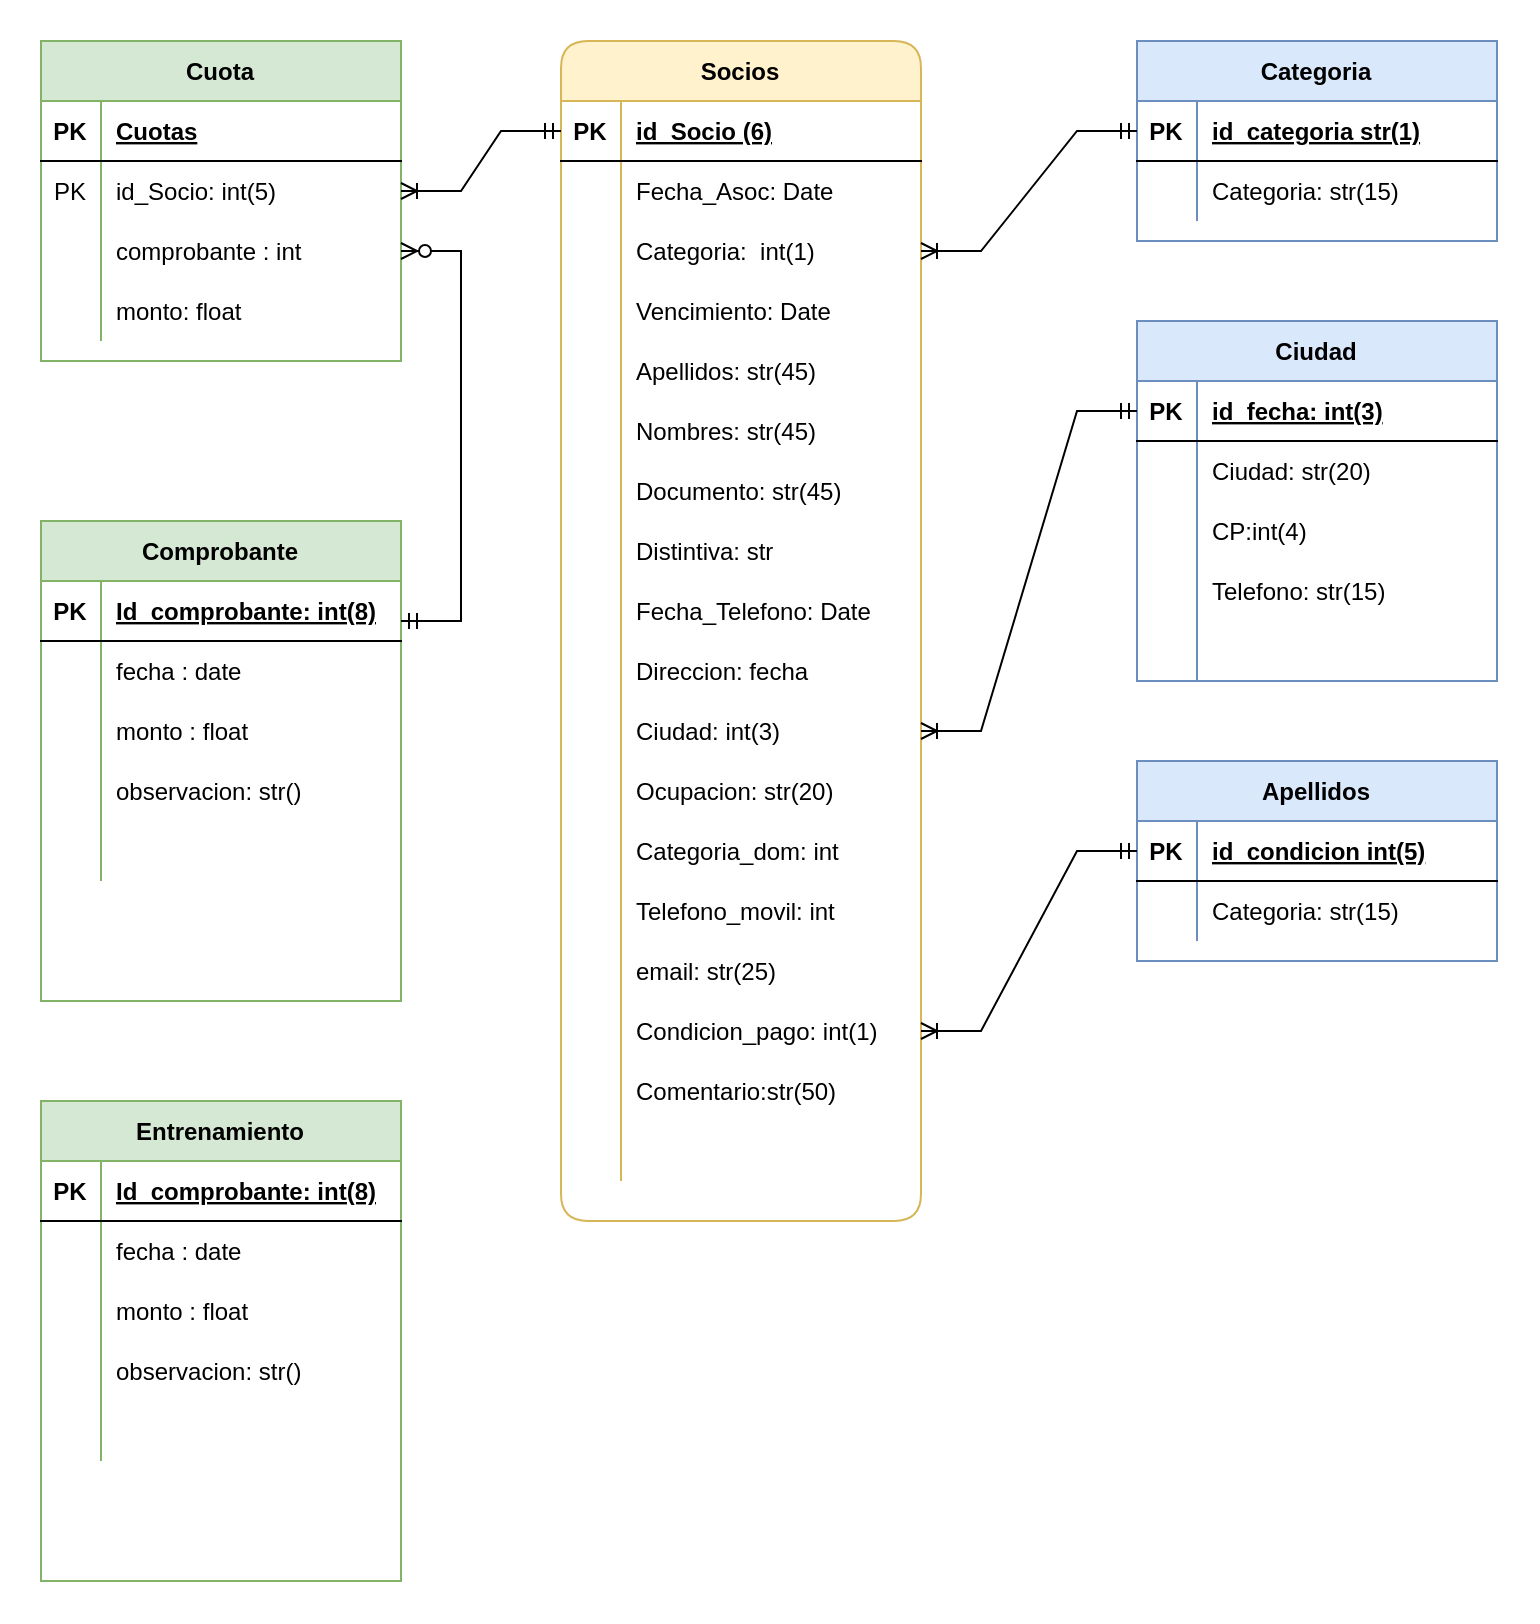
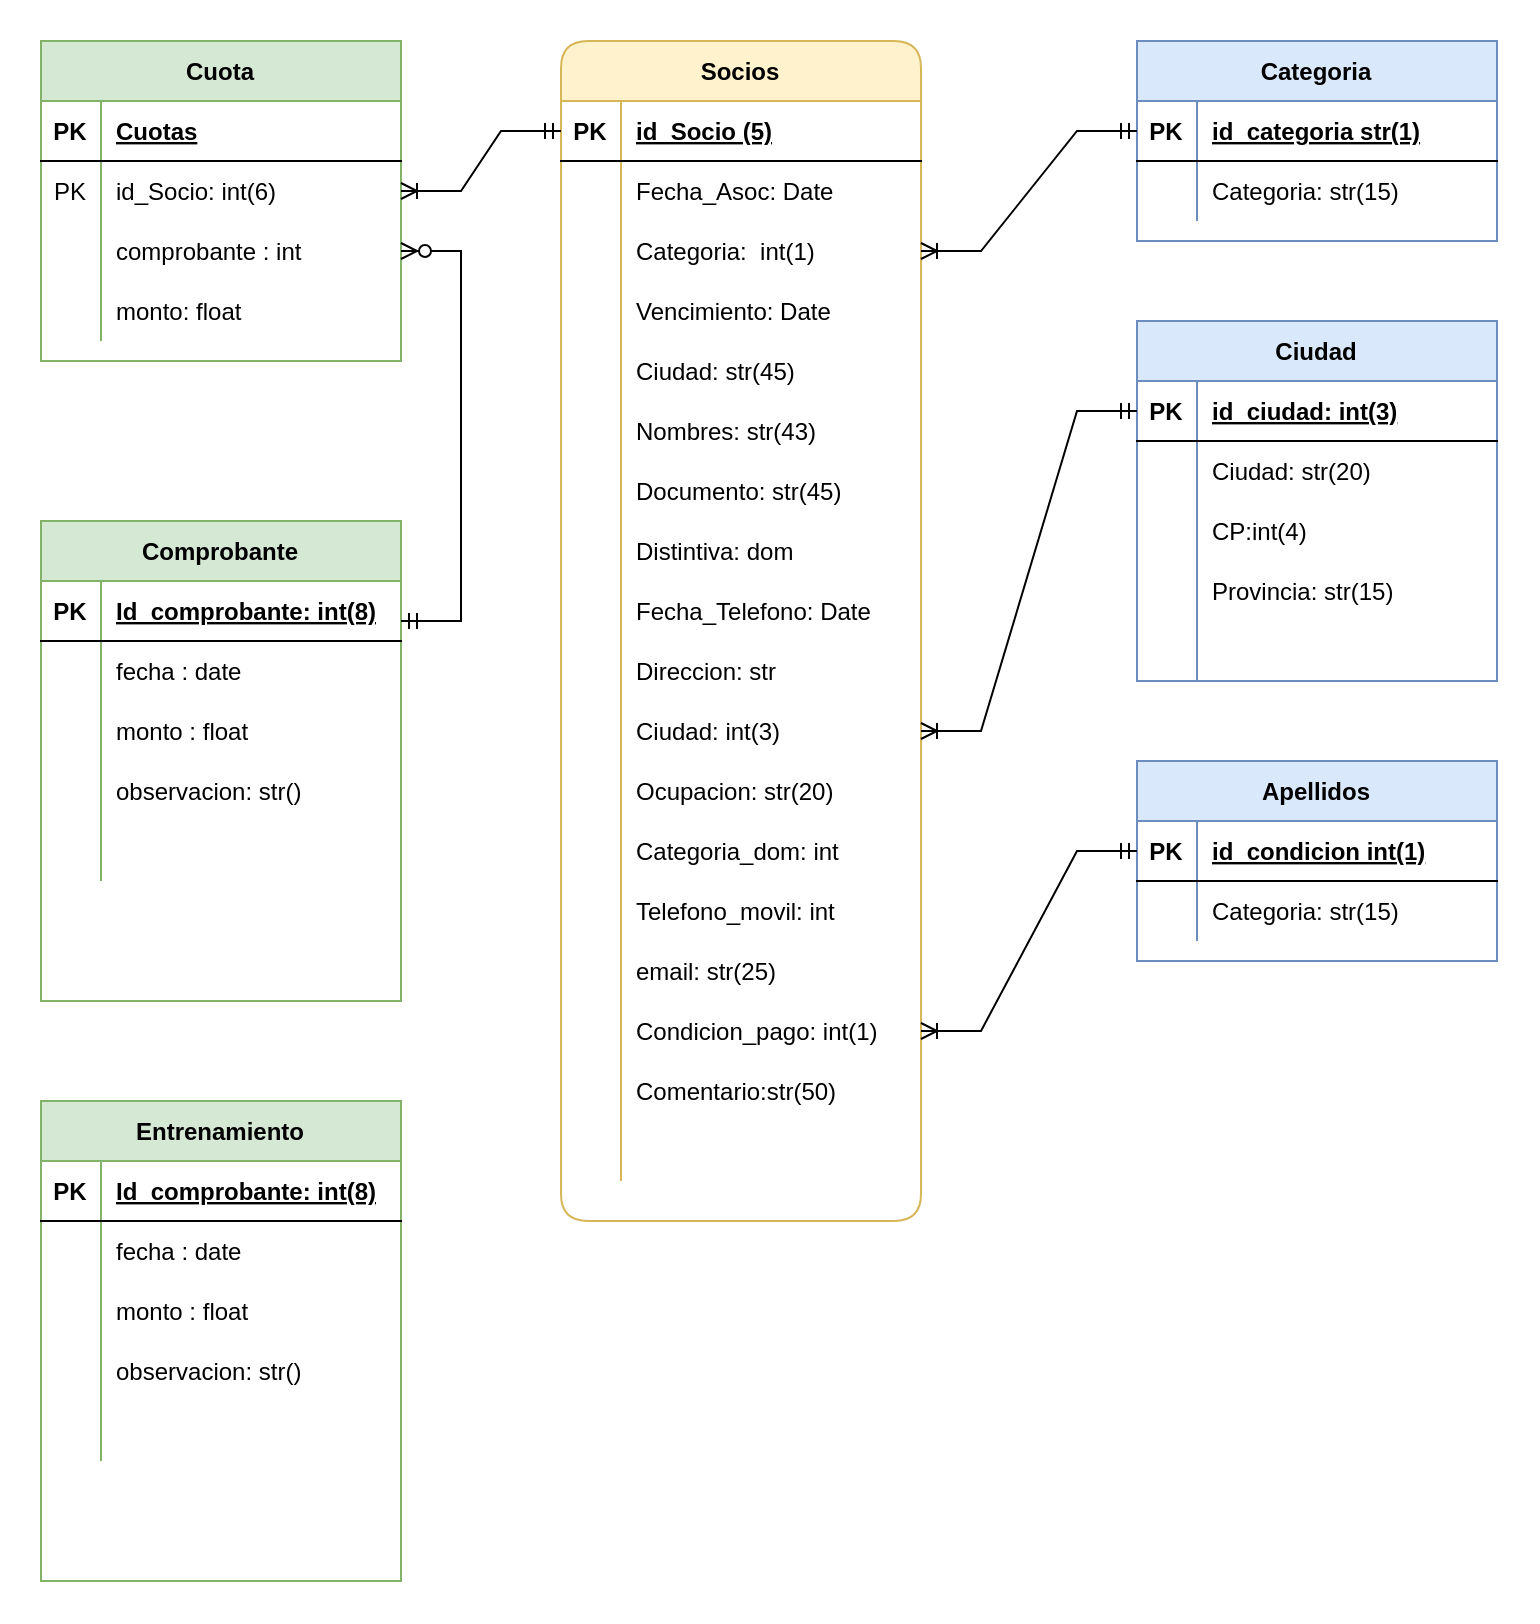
node "id_Socio (6)": label "id_Socio (6)" -> "id_Socio (5)"
node "id_Socio: int(5)": label "id_Socio: int(5)" -> "id_Socio: int(6)"
node "Apellidos: str(45)": label "Apellidos: str(45)" -> "Ciudad: str(45)"
node "id_fecha: int(3)": label "id_fecha: int(3)" -> "id_ciudad: int(3)"
node "Nombres: str(45)": label "Nombres: str(45)" -> "Nombres: str(43)"
node "Distintiva: str": label "Distintiva: str" -> "Distintiva: dom"
node "Telefono: str(15)": label "Telefono: str(15)" -> "Provincia: str(15)"
node "Direccion: fecha": label "Direccion: fecha" -> "Direccion: str"
node "id_condicion int(5)": label "id_condicion int(5)" -> "id_condicion int(1)"
